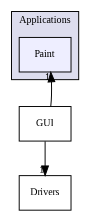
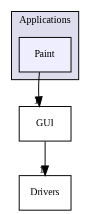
edge "GUI" -> "Paint": reversed
